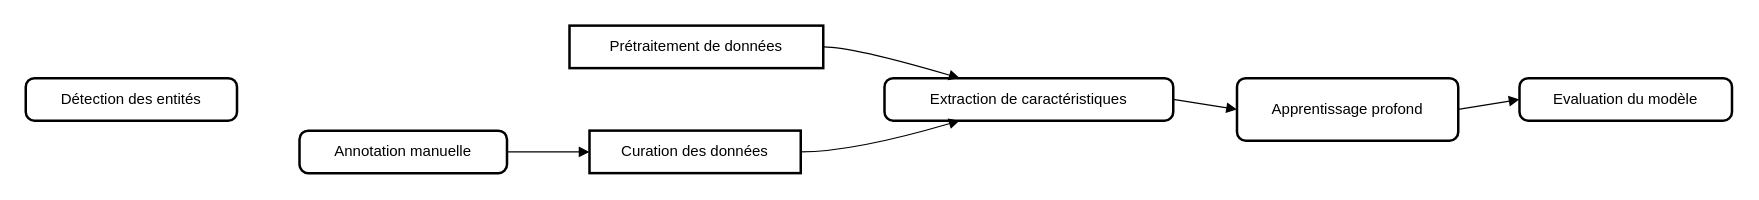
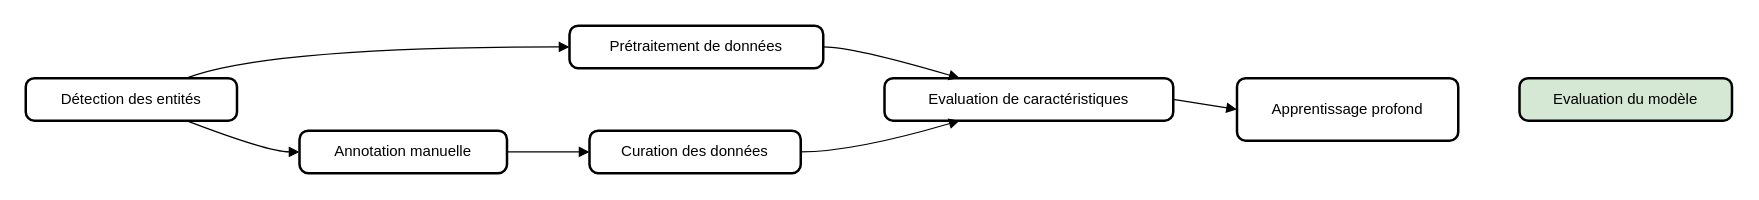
node "Prétraitement de données": shape rectangle -> rounded rectangle
edge "Détection des entités" -> "Prétraitement de données": added
node "Extraction de caractéristiques": label "Extraction de caractéristiques" -> "Evaluation de caractéristiques"
node "Evaluation du modèle": fillcolor #ffffff -> #d5e8d4
edge "Apprentissage profond" -> "Evaluation du modèle": removed
edge "Détection des entités" -> "Annotation manuelle": added
node "Curation des données": shape rectangle -> rounded rectangle
